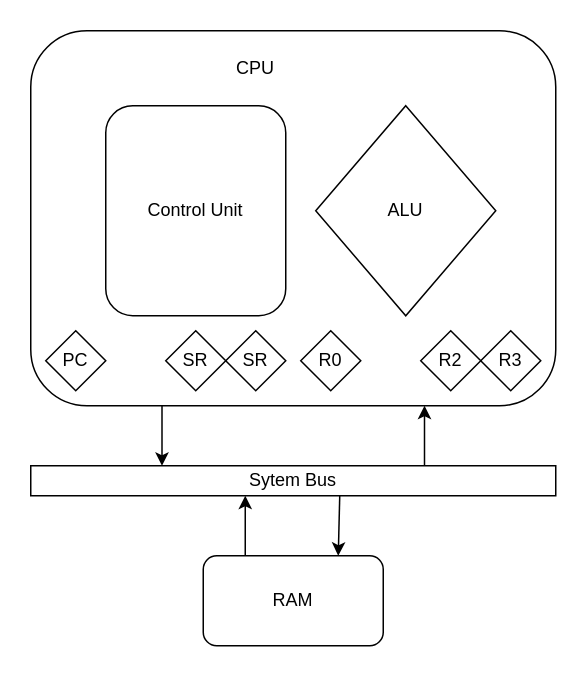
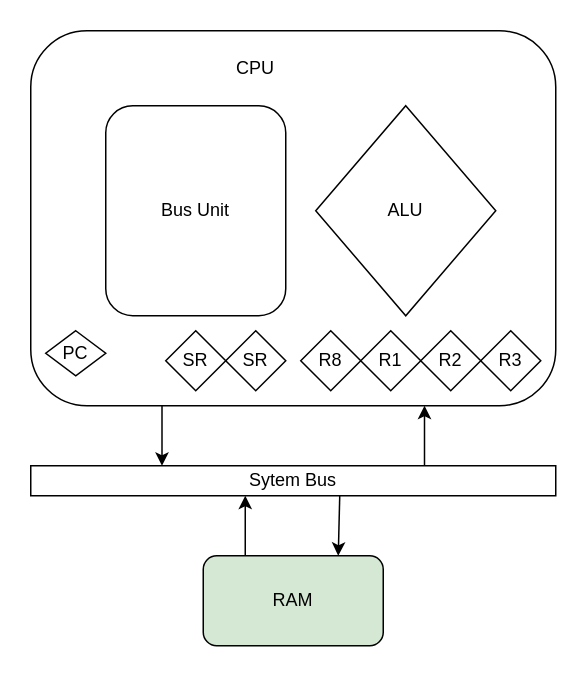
node "Control Unit": label "Control Unit" -> "Bus Unit"
node "PC": size 60x60 -> 60x45
node "R0": label "R0" -> "R8"
node "R1": added
node "RAM": fillcolor #ffffff -> #d5e8d4
